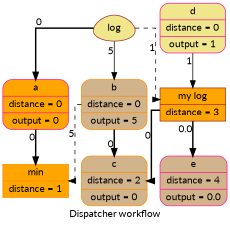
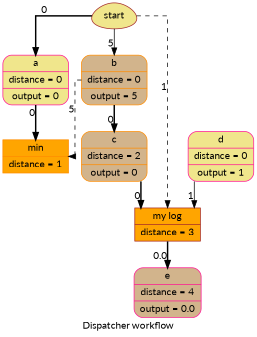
node "log": label "log" -> "start"
node "a": fillcolor orange -> khaki
edge "my log" -> "c": reversed
